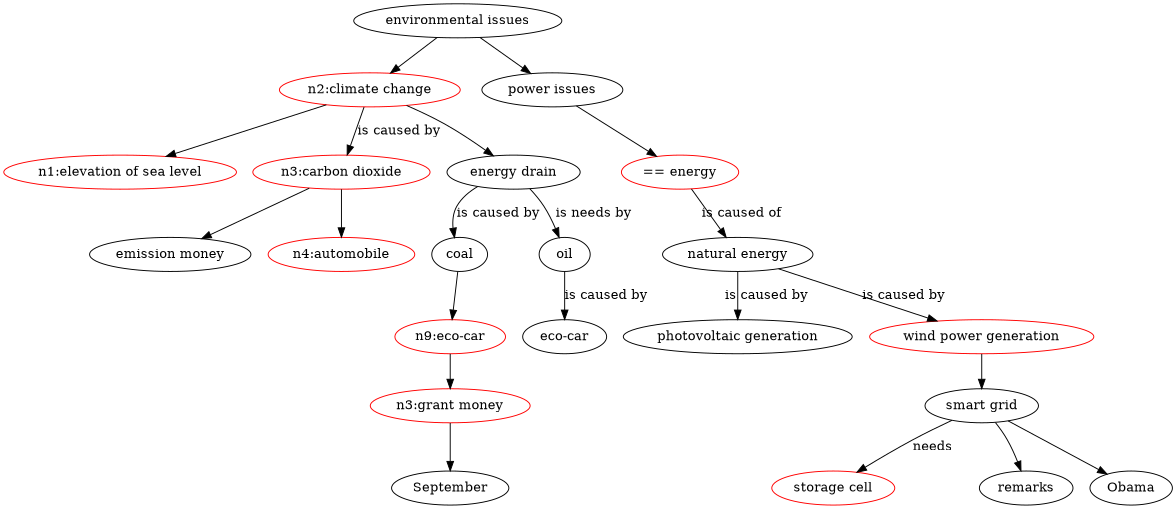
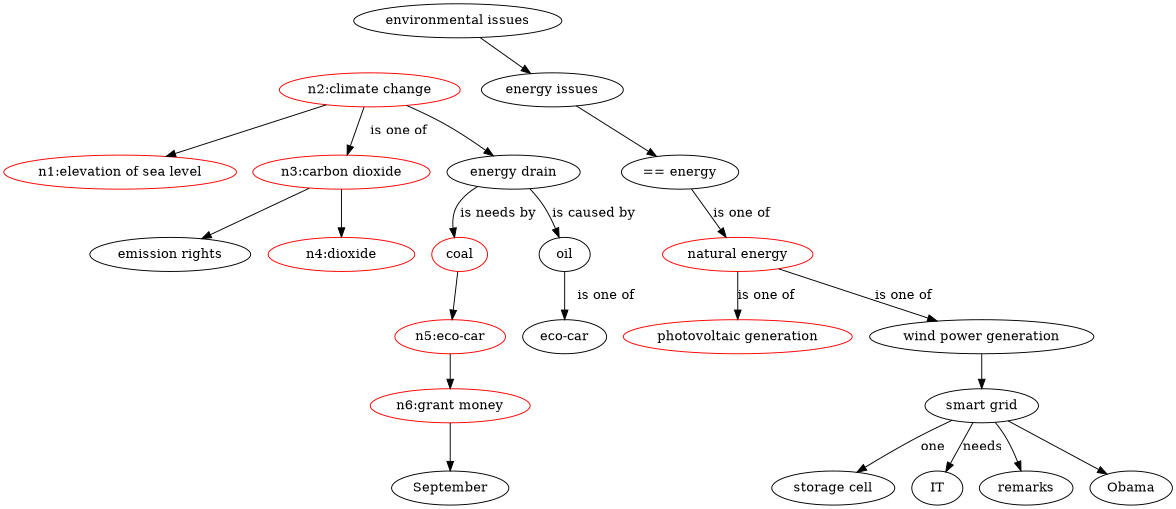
edge "environmental issues" -> "n2:climate change": removed
node "power issues": label "power issues" -> "energy issues"
edge "n2:climate change" -> "n3:carbon dioxide": label "is caused by" -> "is one of"
node "== energy": color #ff0000 -> black
edge "energy drain" -> "coal": label "is caused by" -> "is needs by"
edge "energy drain" -> "oil": label "is needs by" -> "is caused by"
edge "== energy" -> "natural energy": label "is caused of" -> "is one of"
node "emission money": label "emission money" -> "emission rights"
node "n4:automobile": label "n4:automobile" -> "n4:dioxide"
node "coal": color black -> #ff0000
node "natural energy": color black -> #ff0000
edge "oil" -> "eco-car": label "is caused by" -> "is one of"
edge "natural energy" -> "photovoltaic generation": label "is caused by" -> "is one of"
edge "natural energy" -> "wind power generation": label "is caused by" -> "is one of"
node "n9:eco-car": label "n9:eco-car" -> "n5:eco-car"
node "photovoltaic generation": color black -> #ff0000
node "wind power generation": color #ff0000 -> black
node "n3:grant money": label "n3:grant money" -> "n6:grant money"
edge "smart grid" -> "storage cell": label "needs" -> "one"
node "storage cell": color #ff0000 -> black
node "IT": added
